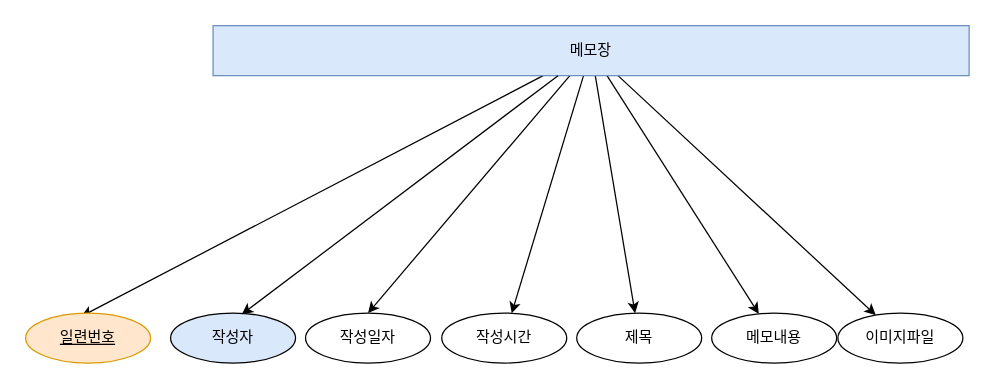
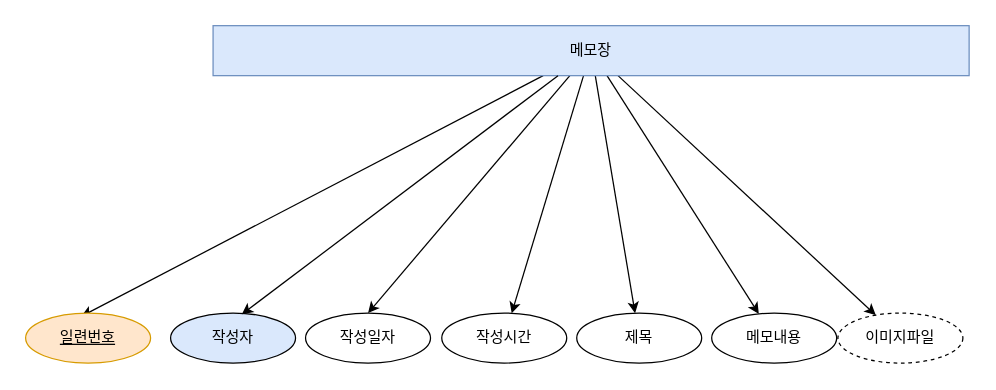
node "이미지파일": style solid -> dashed
